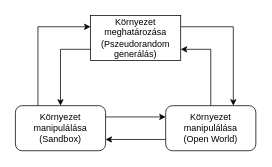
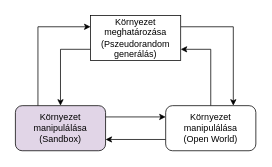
node "Környezet manipulálása (Sandbox)": fillcolor #ffffff -> #e1d5e7
